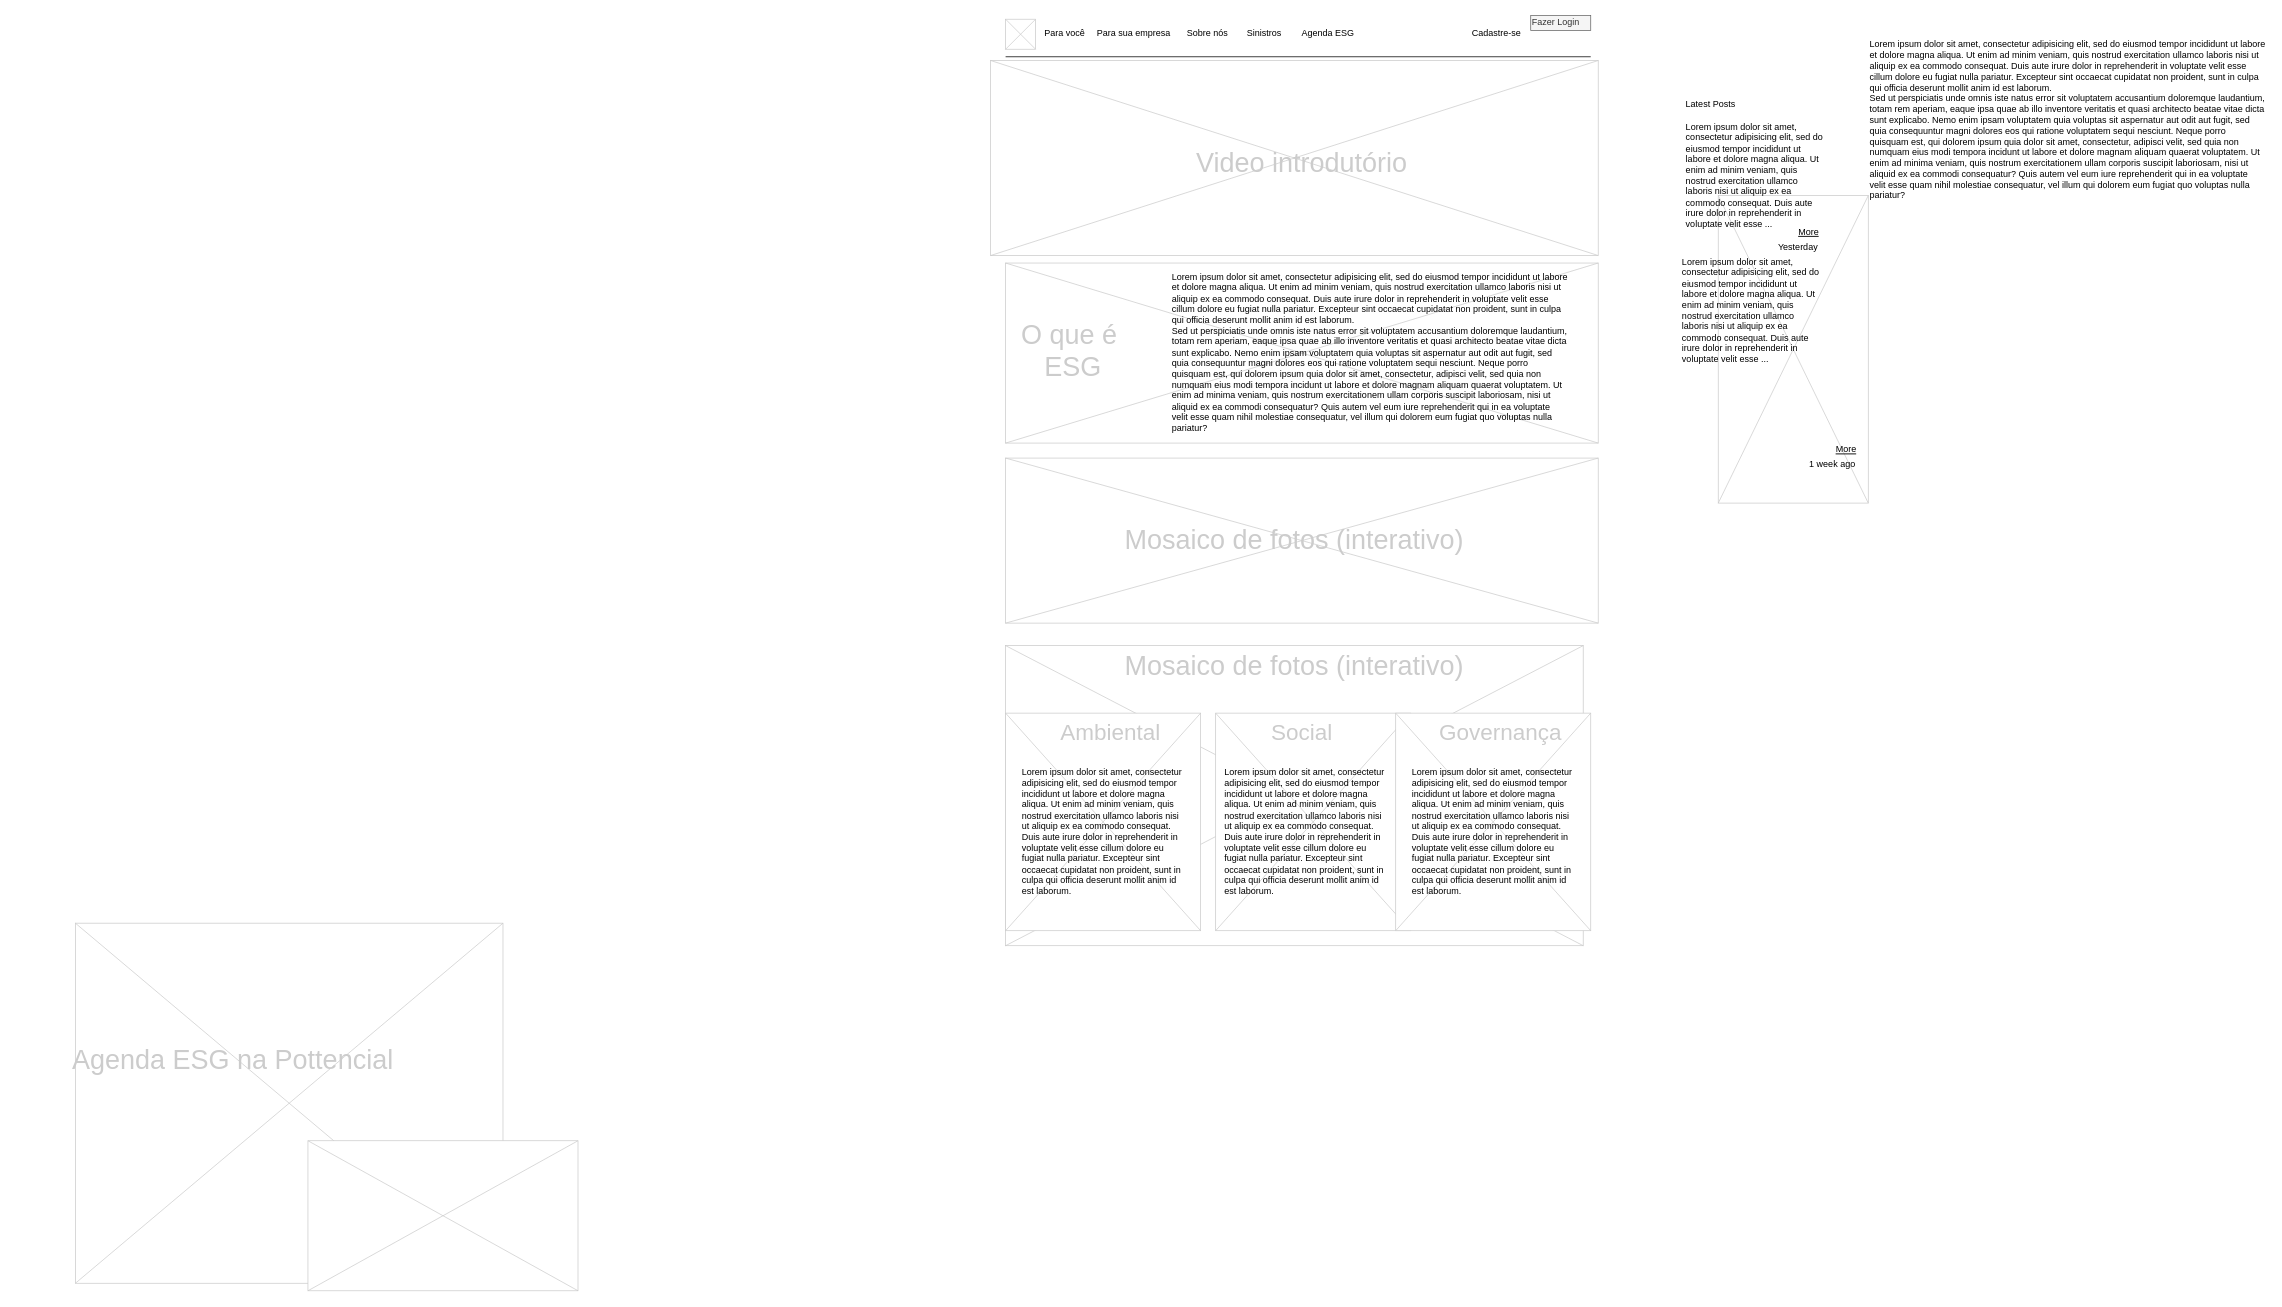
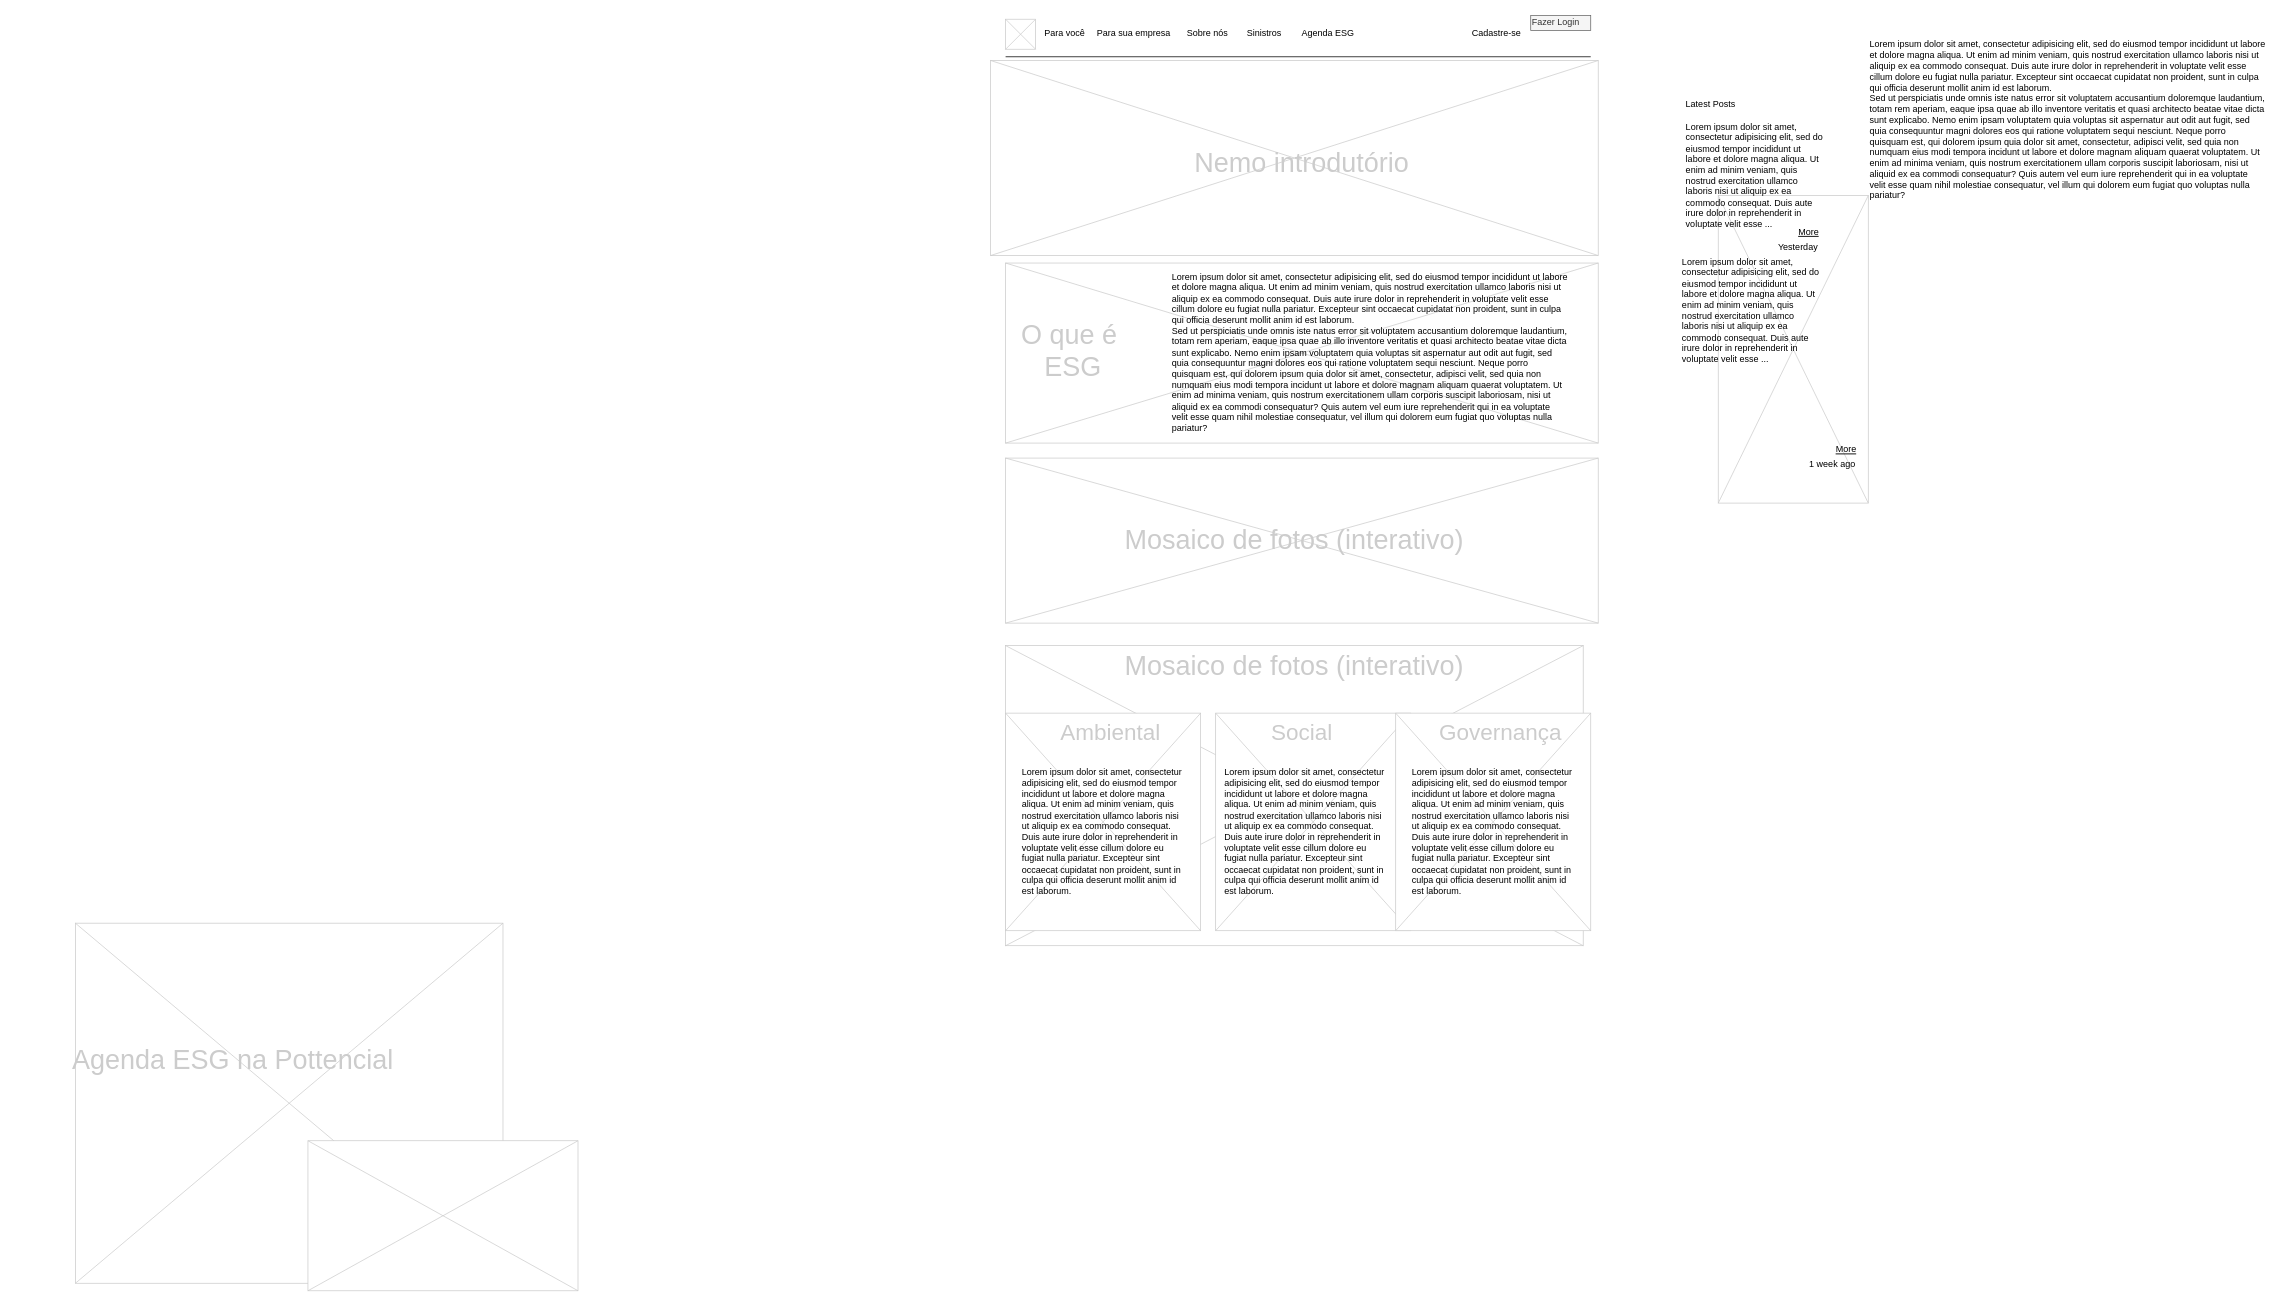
node "Video introdutório": label "Video introdutório" -> "Nemo introdutório"
